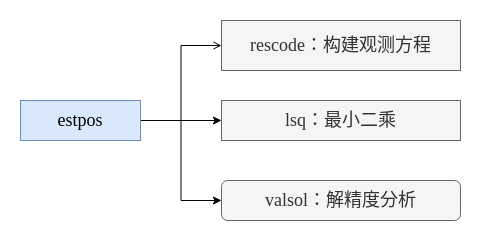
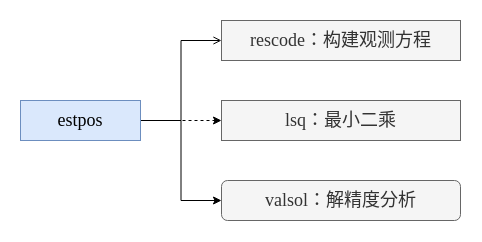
node "rescode：构建观测方程": size 239x50 -> 239x40
edge "estpos" -> "lsq：最小二乘": style solid -> dashed
